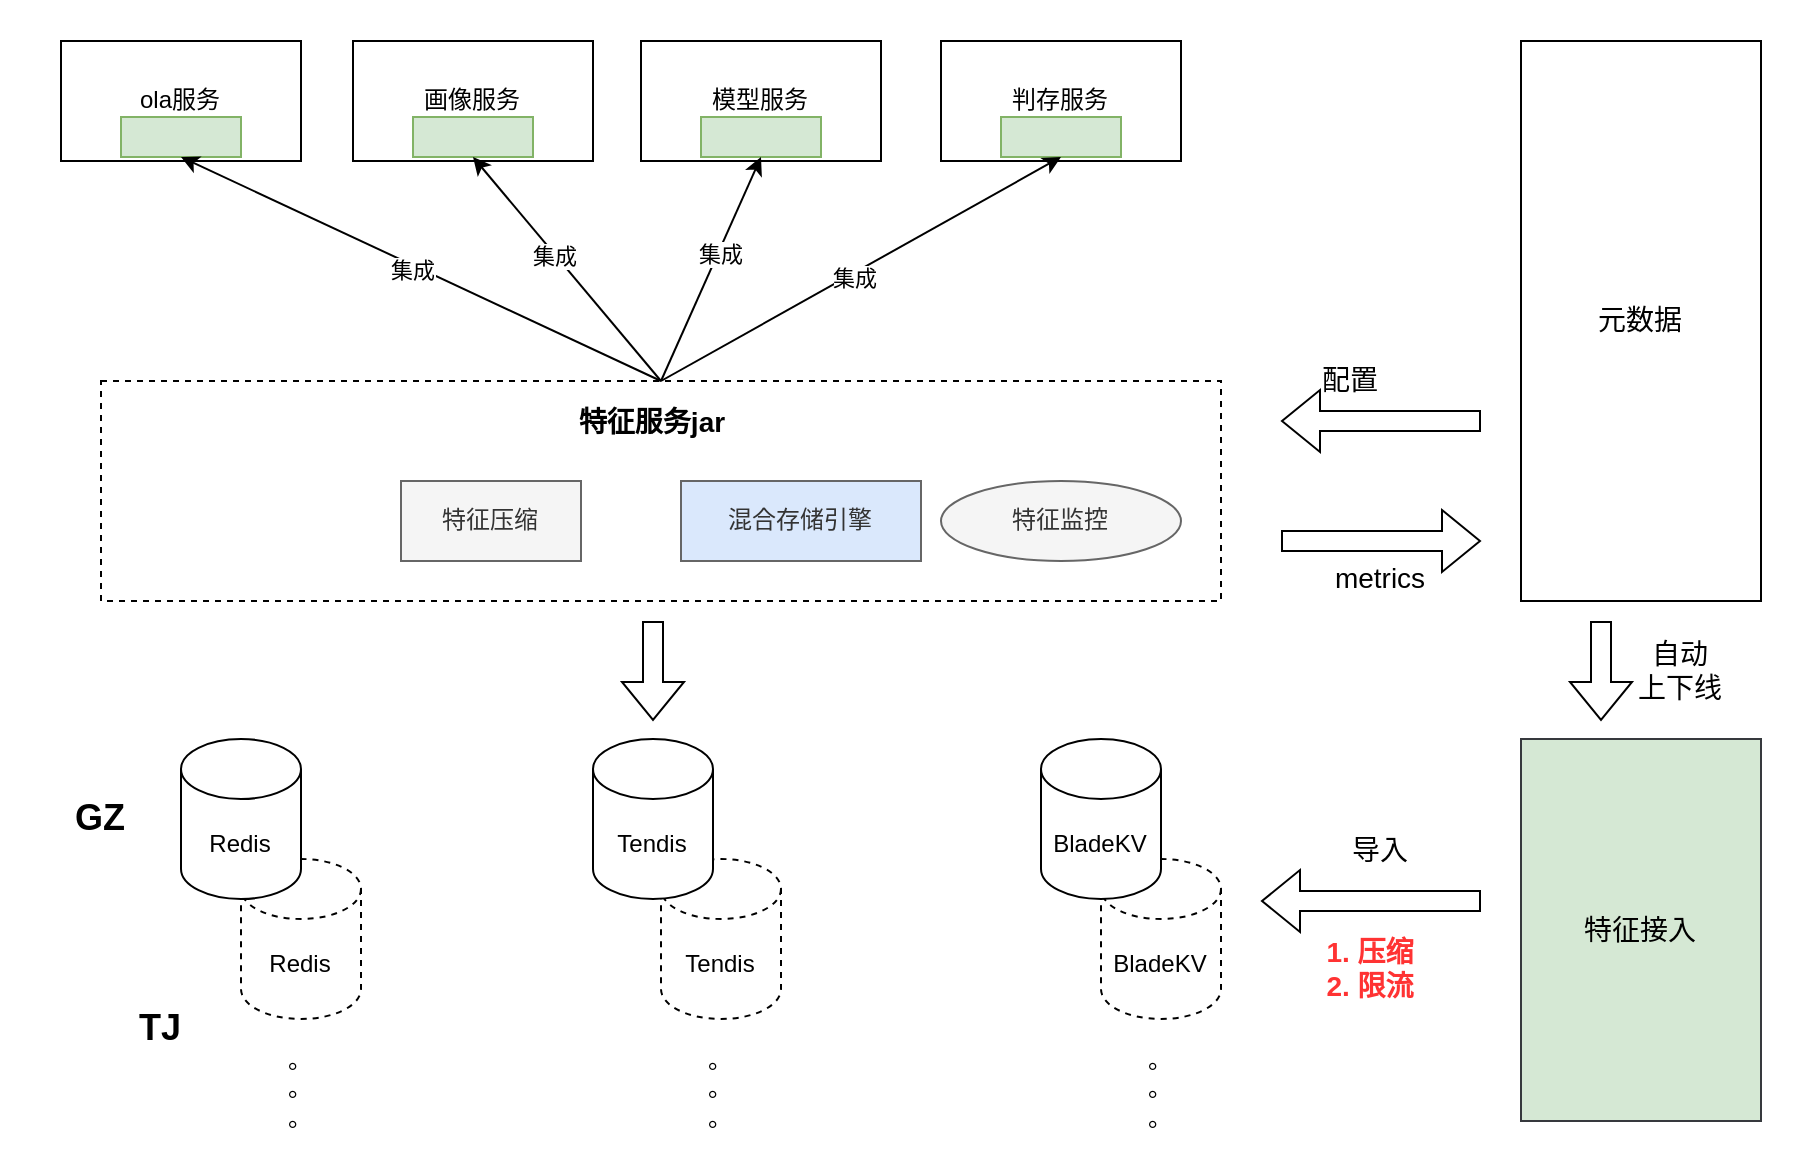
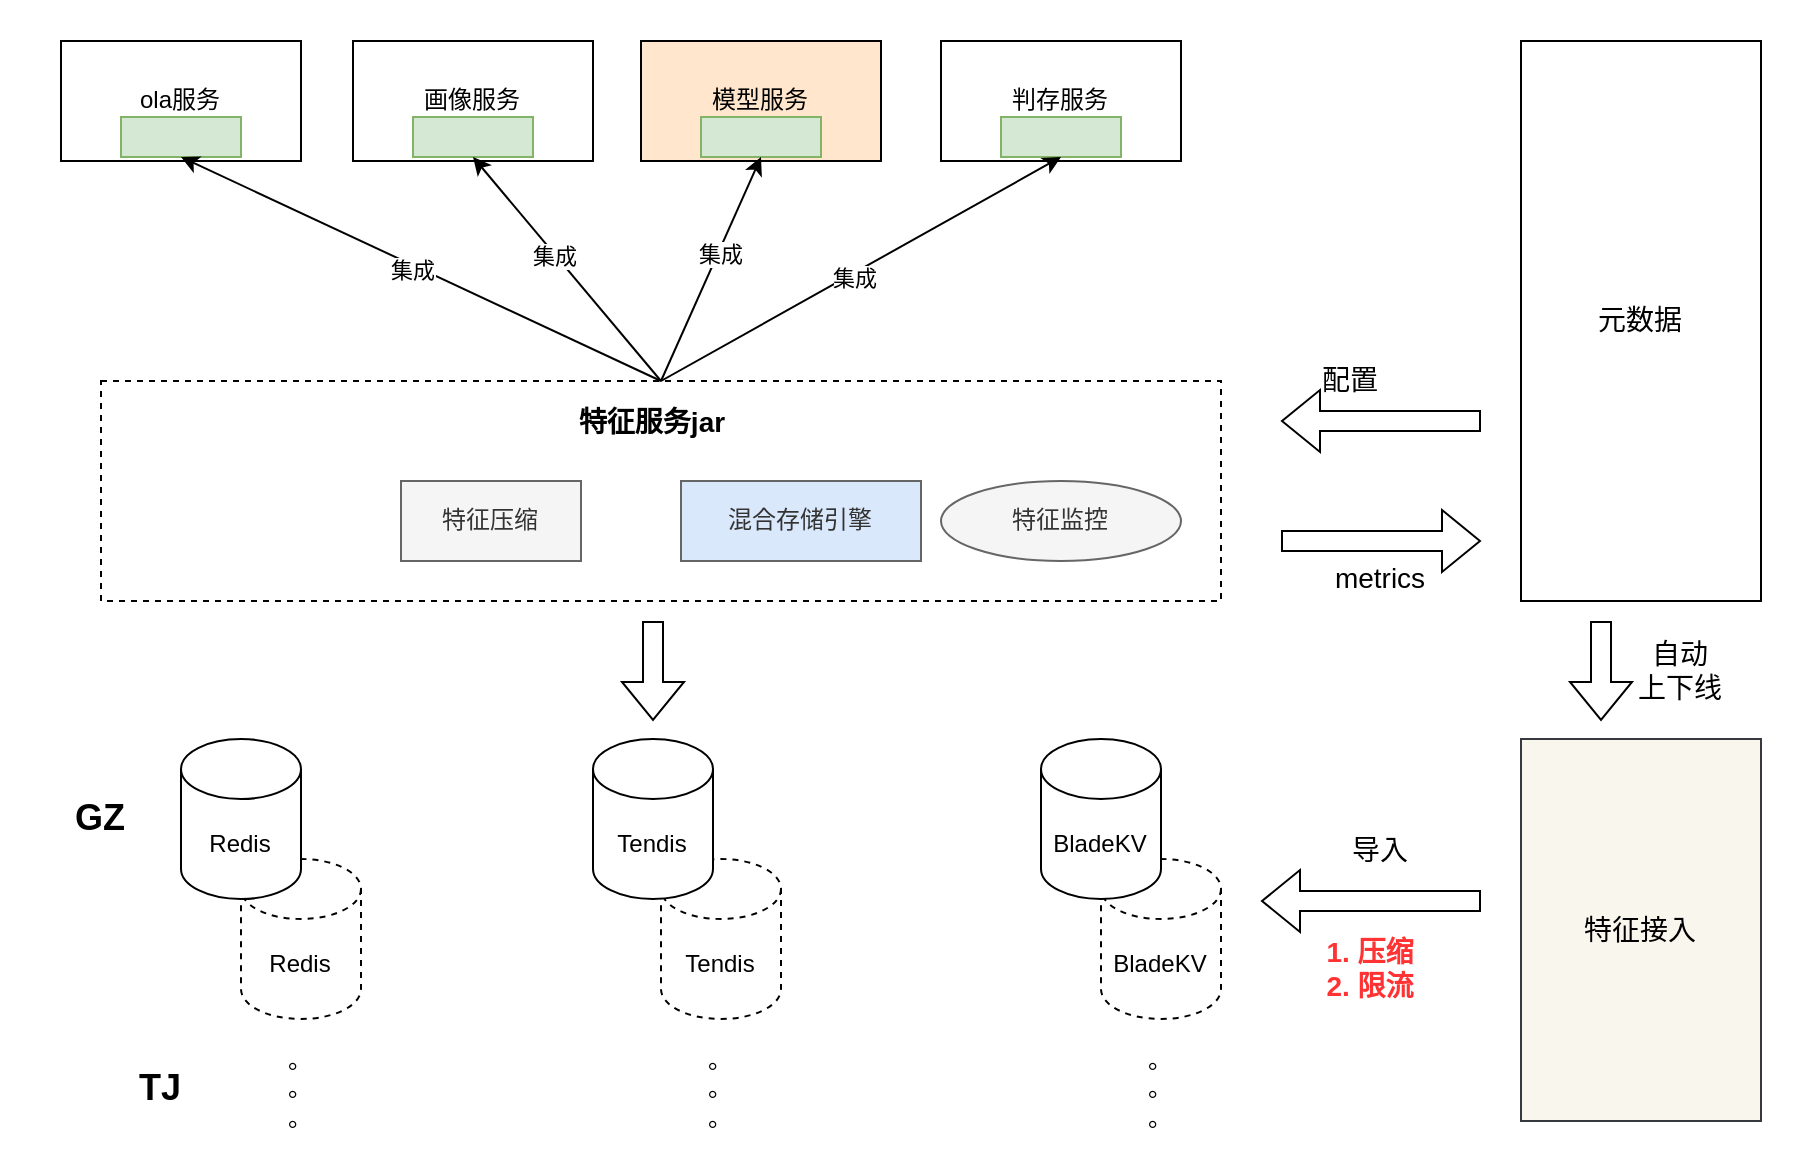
node "模型服务": fillcolor #ffffff -> #ffe6cc
node "特征接入": fillcolor #d5e8d4 -> #f9f7ed
node "TJ": moved (161, 1029) -> (161, 1089)
